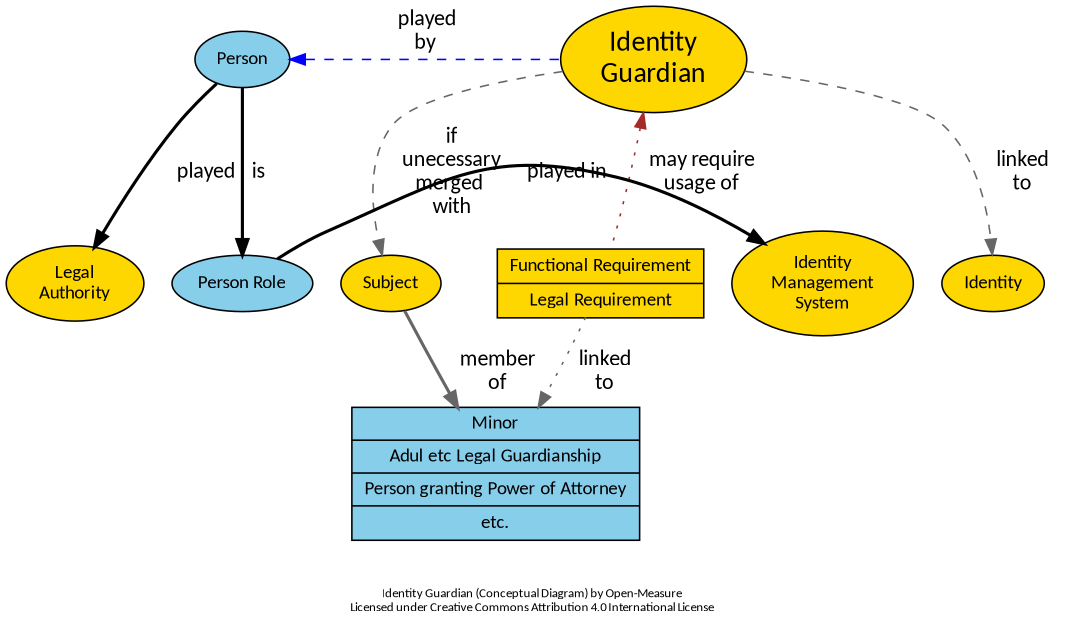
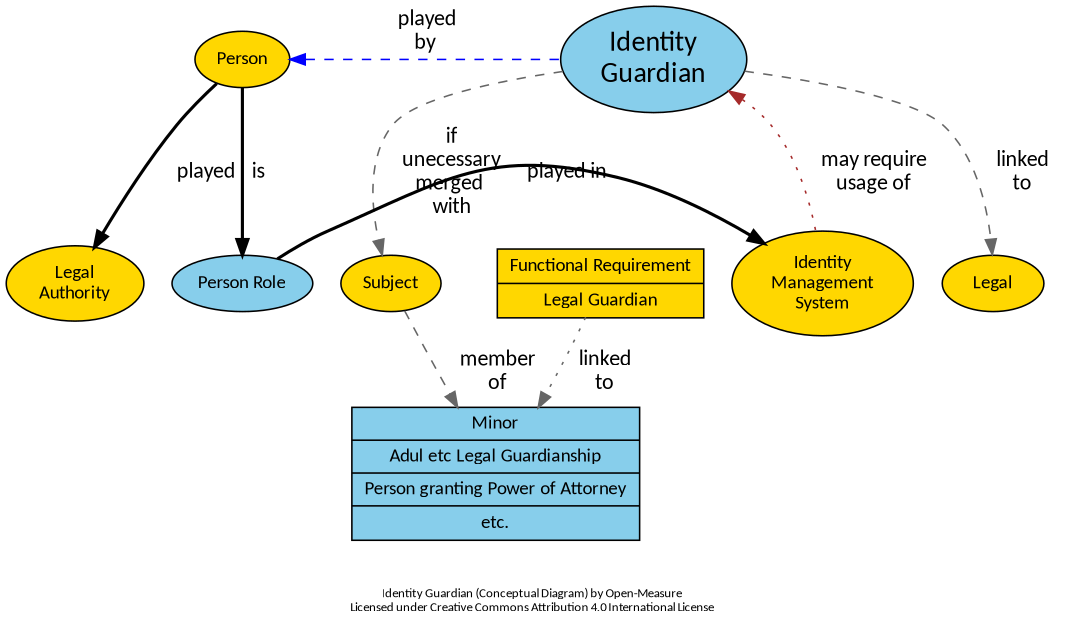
node "Person": fillcolor skyblue -> gold
node "Identity Guardian": fillcolor gold -> skyblue
edge "Functional Requirement" -> "Identity Guardian": now "Identity Management System" -> "Identity Guardian"
node "Identity": label "Identity" -> "Legal"
node "Functional Requirement": text "Legal Requirement" -> "Legal Guardian"
edge "Subject" -> "Minor": style bold -> dashed
